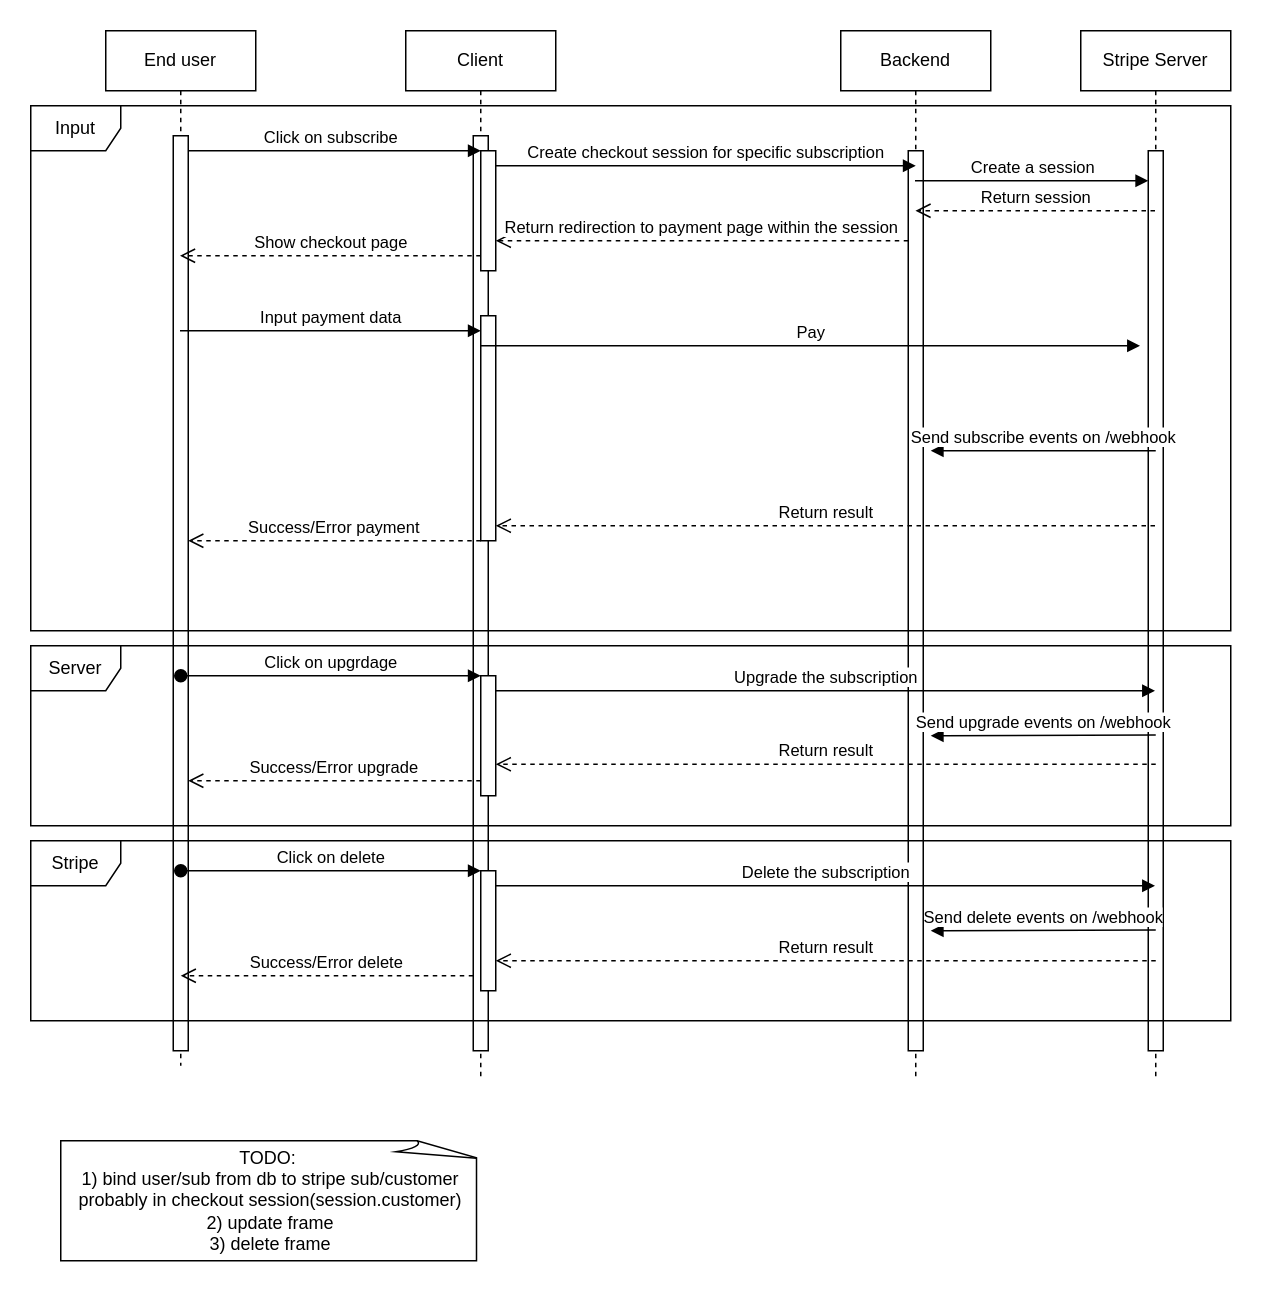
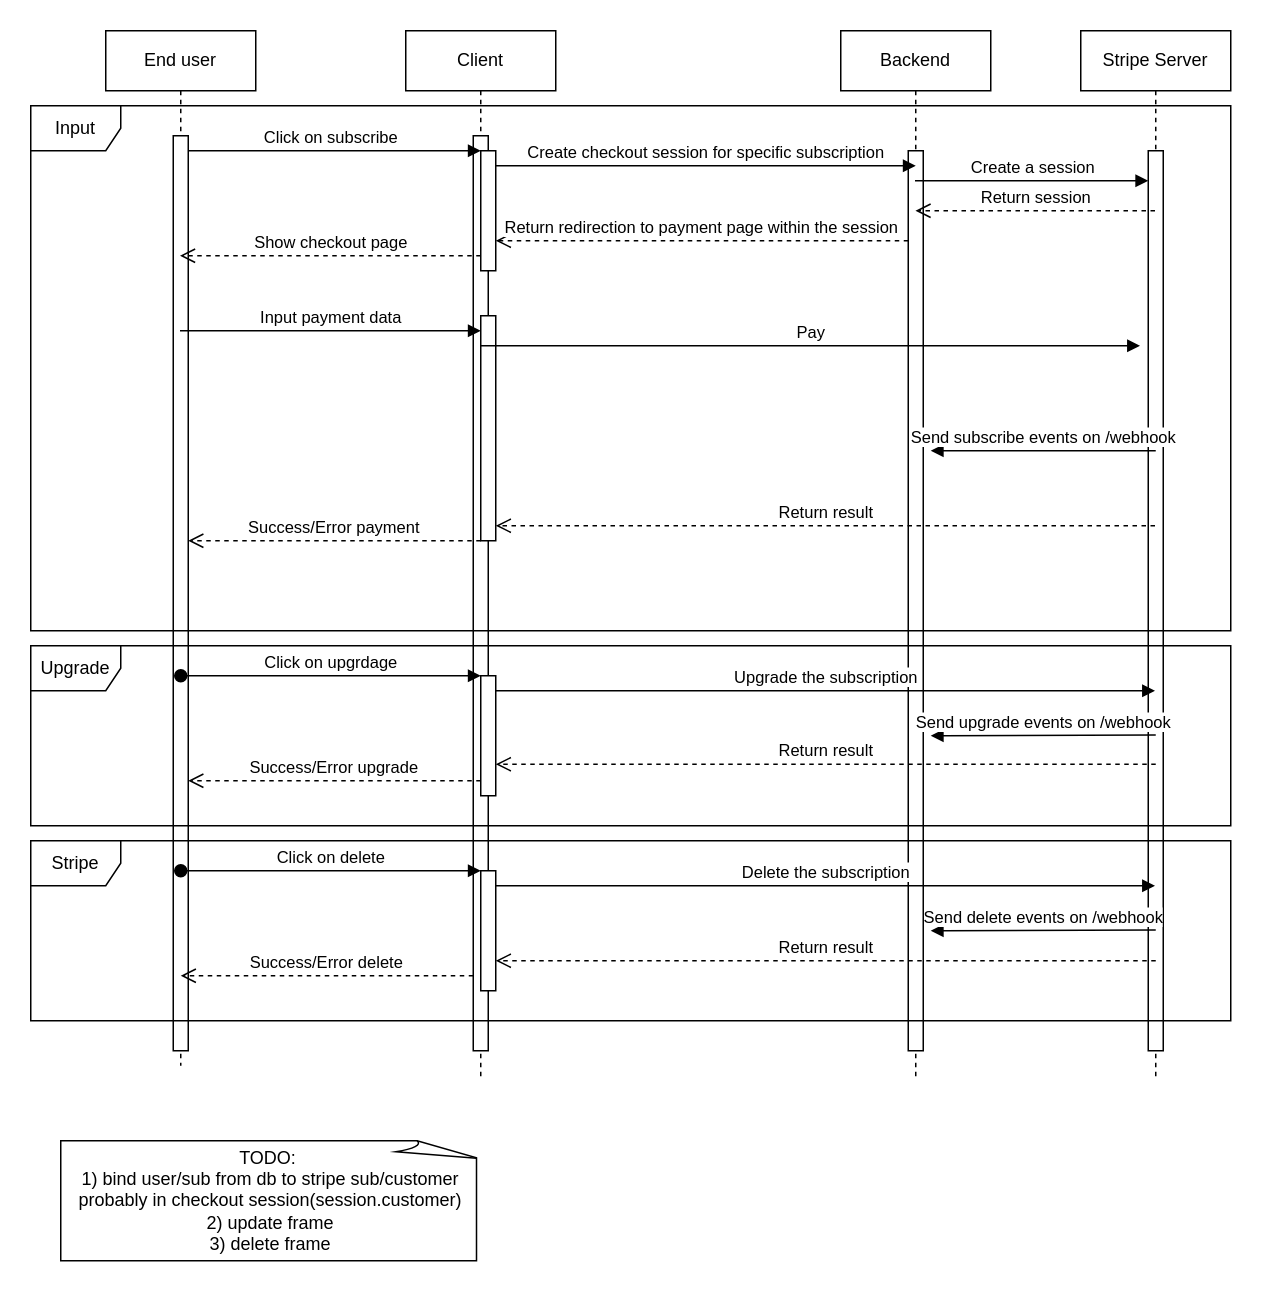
node "Server": label "Server" -> "Upgrade"
